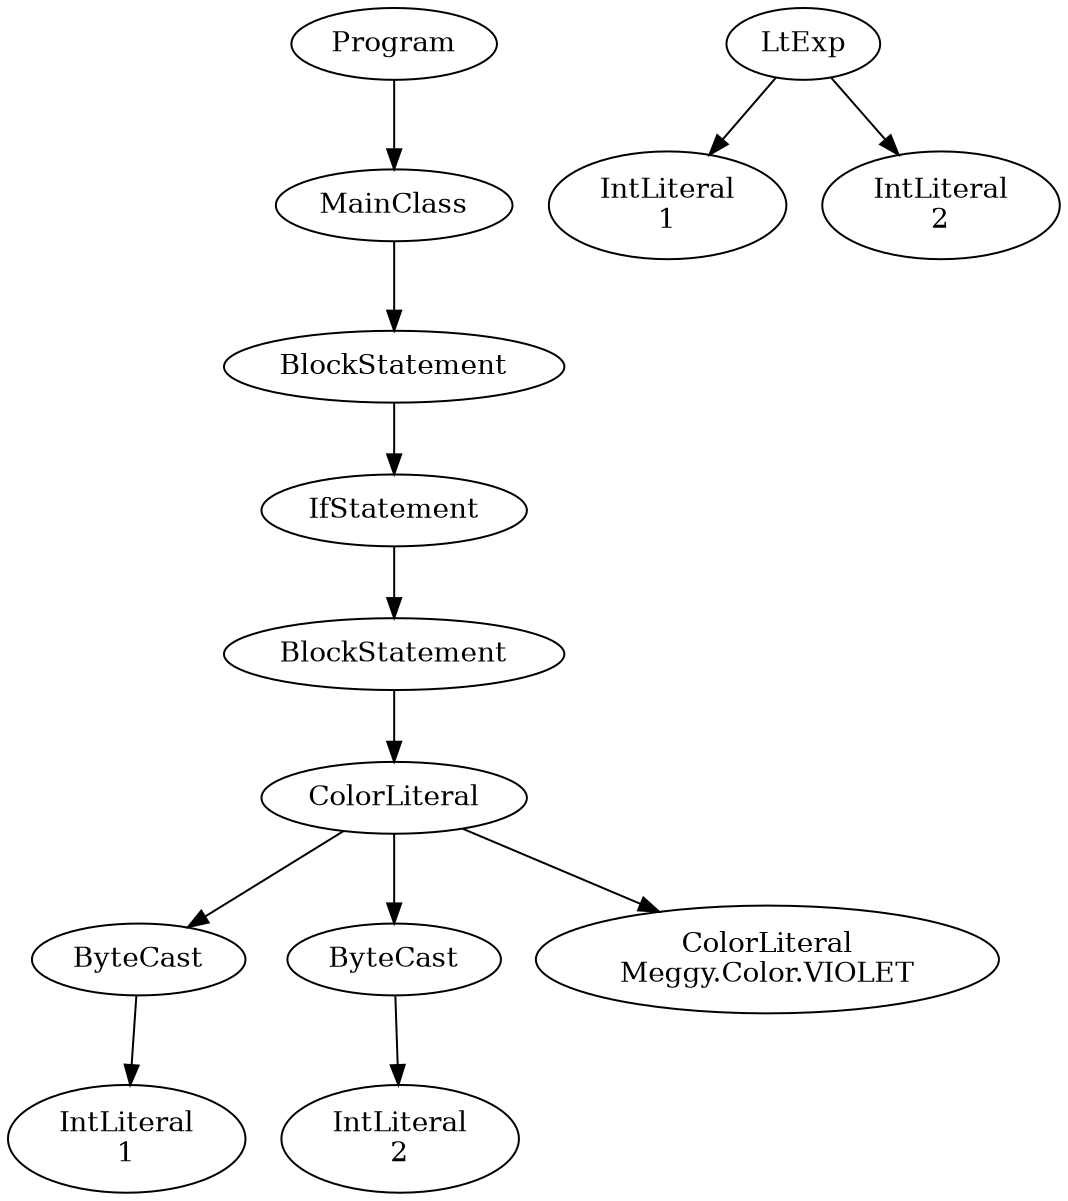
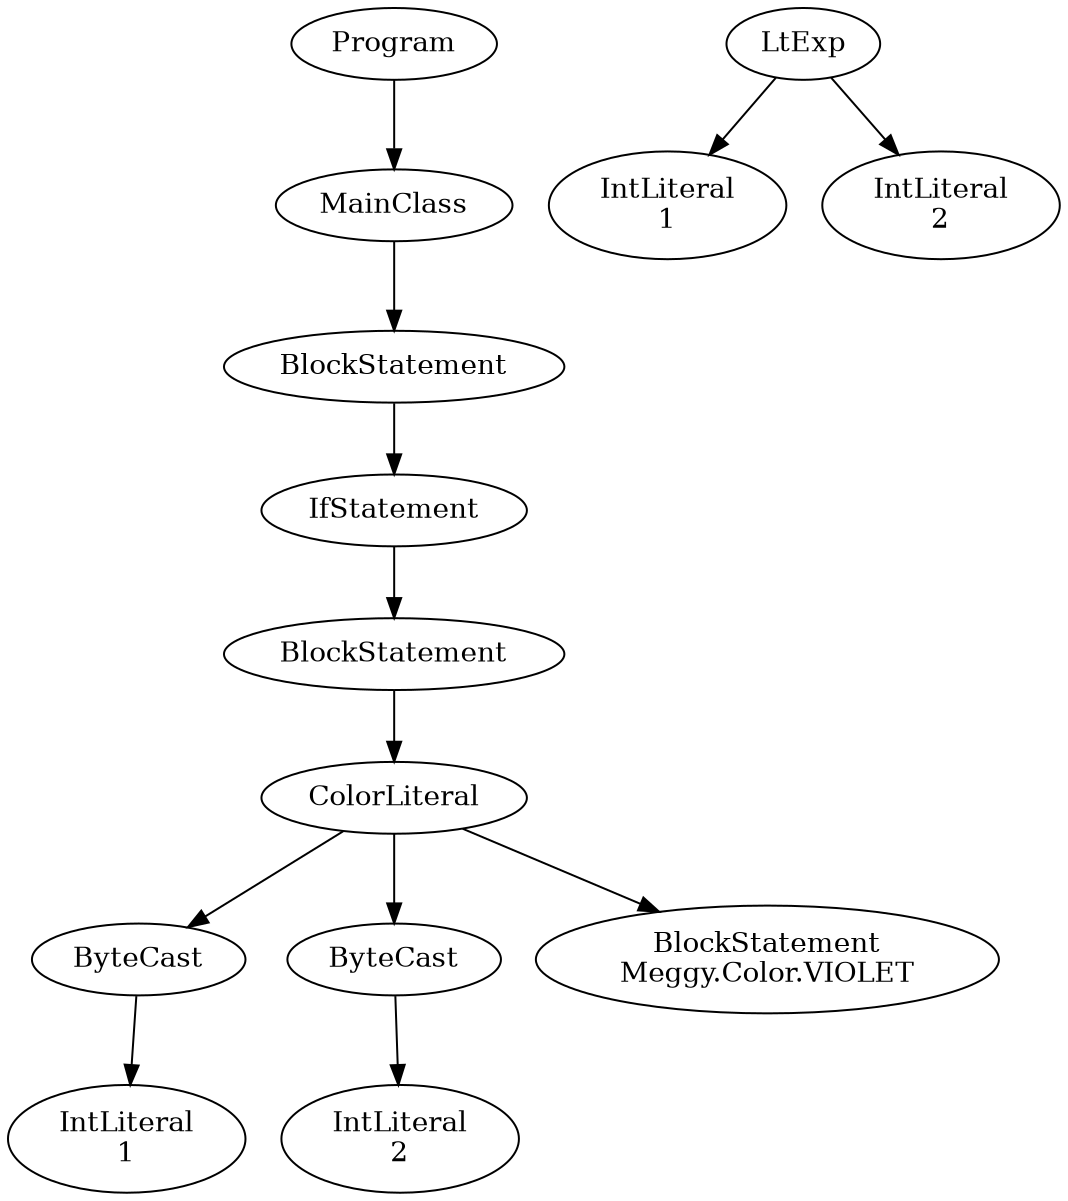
node "ColorLiteral Meggy.Color.VIOLET": label "ColorLiteral Meggy.Color.VIOLET" -> "BlockStatement Meggy.Color.VIOLET"
